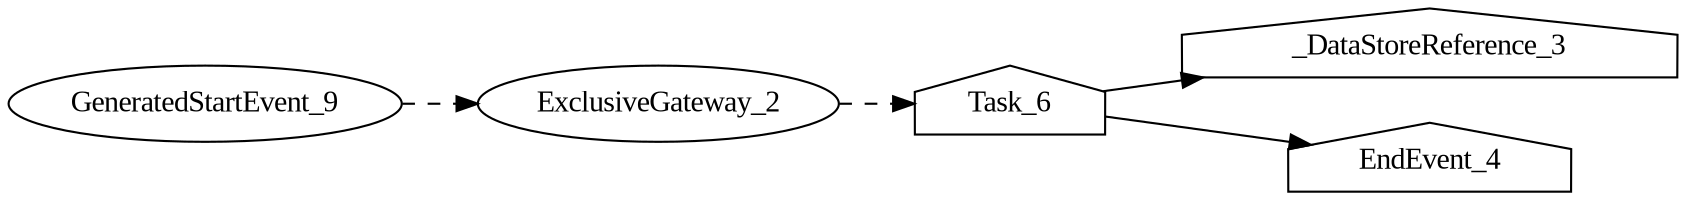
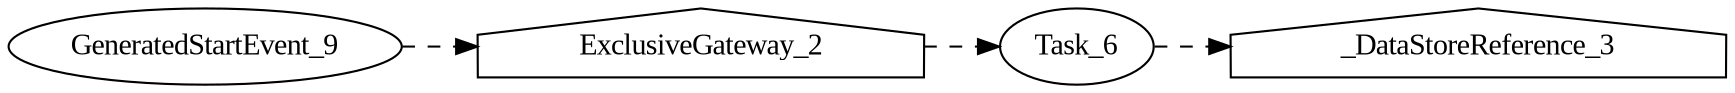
edge "Task_6" -> "_DataStoreReference_3": style solid -> dashed
node "ExclusiveGateway_2": shape ellipse -> house
node "Task_6": shape house -> ellipse
node "EndEvent_4": removed
